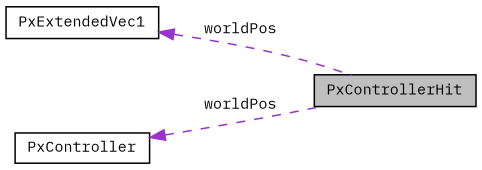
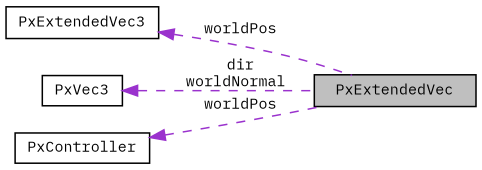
node "PxExtendedVec1": label "PxExtendedVec1" -> "PxExtendedVec3"
node "PxVec3": added
node "PxControllerHit": label "PxControllerHit" -> "PxExtendedVec"
